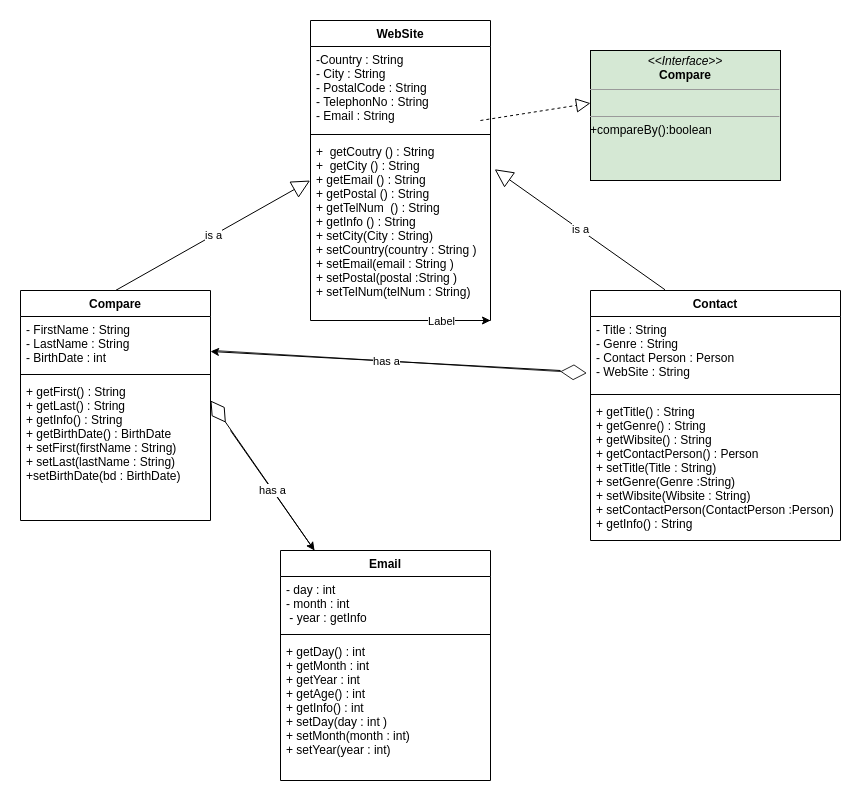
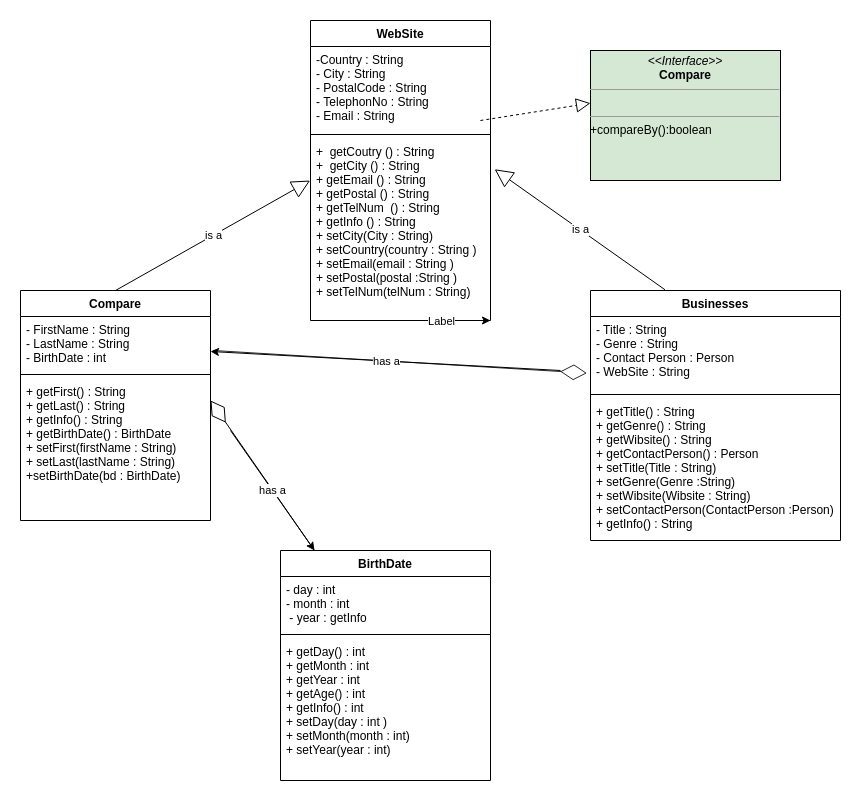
node "Contact": label "Contact" -> "Businesses"
node "Email": label "Email" -> "BirthDate"
